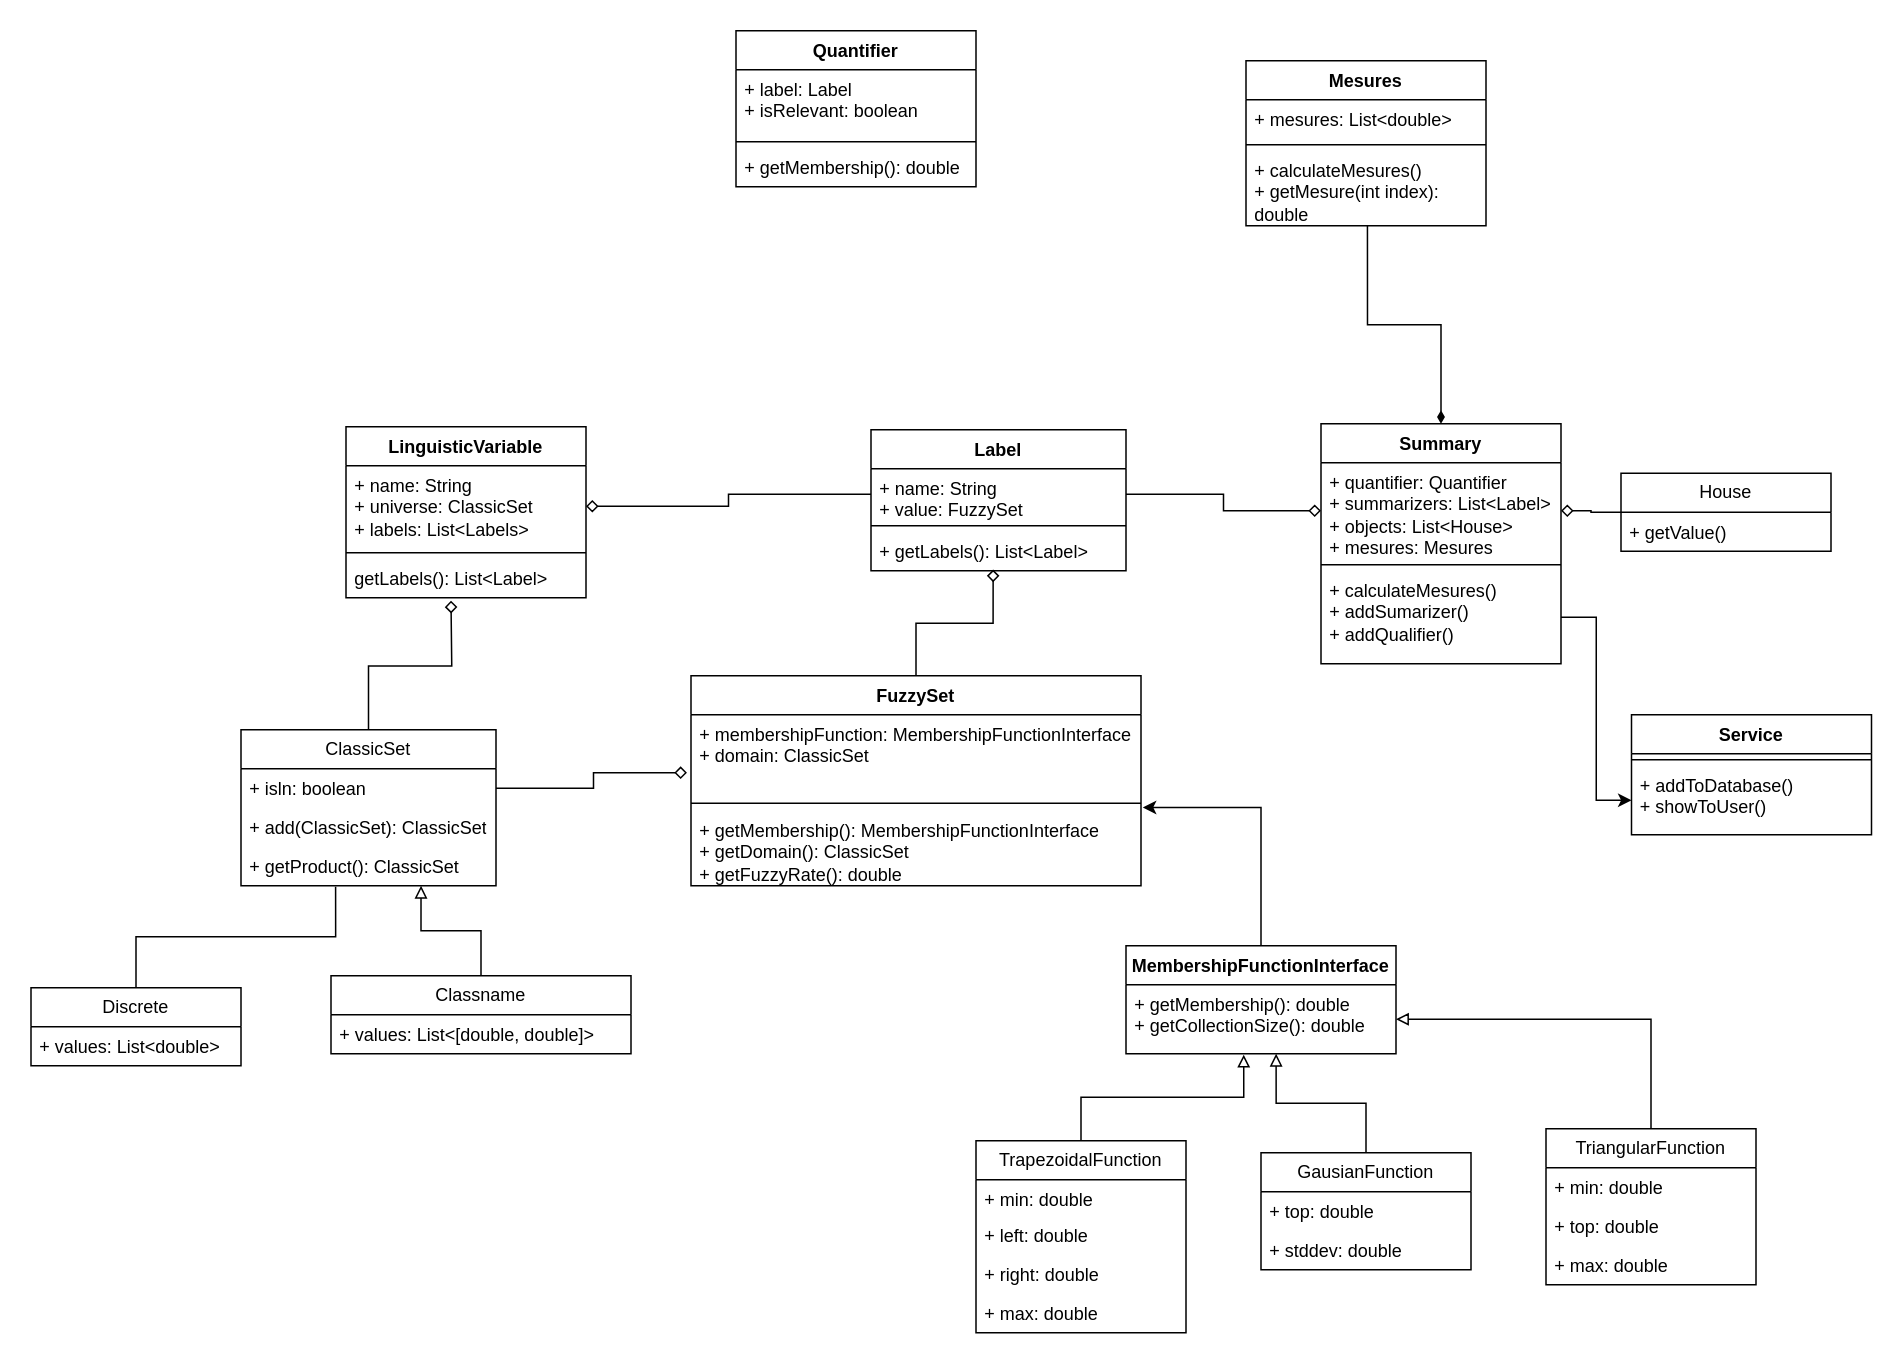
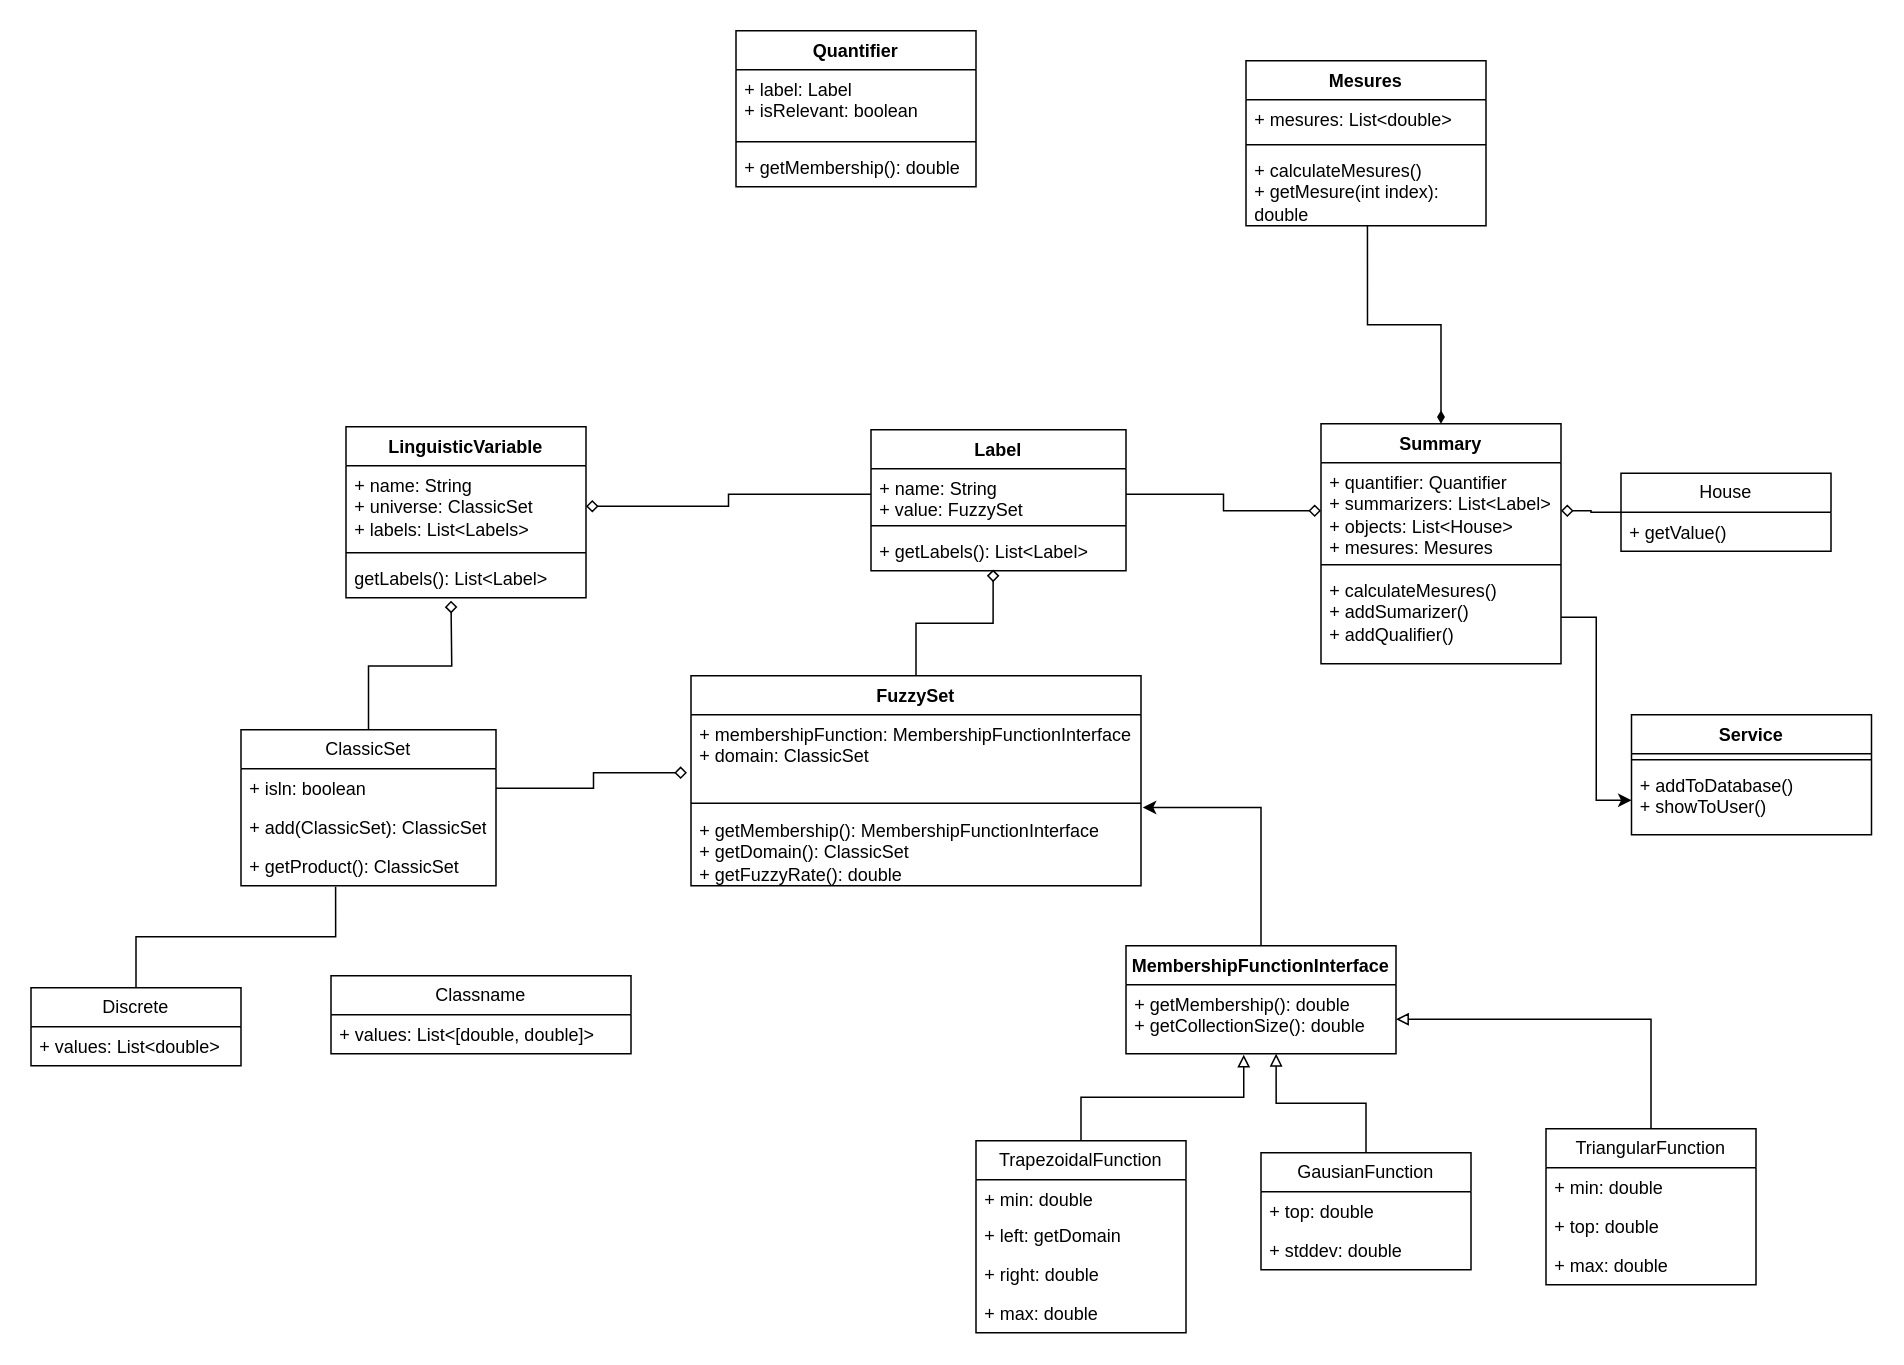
edge "Classname" -> "+ getProduct(): ClassicSet": removed
node "+ left: double": label "+ left: double" -> "+ left: getDomain"
